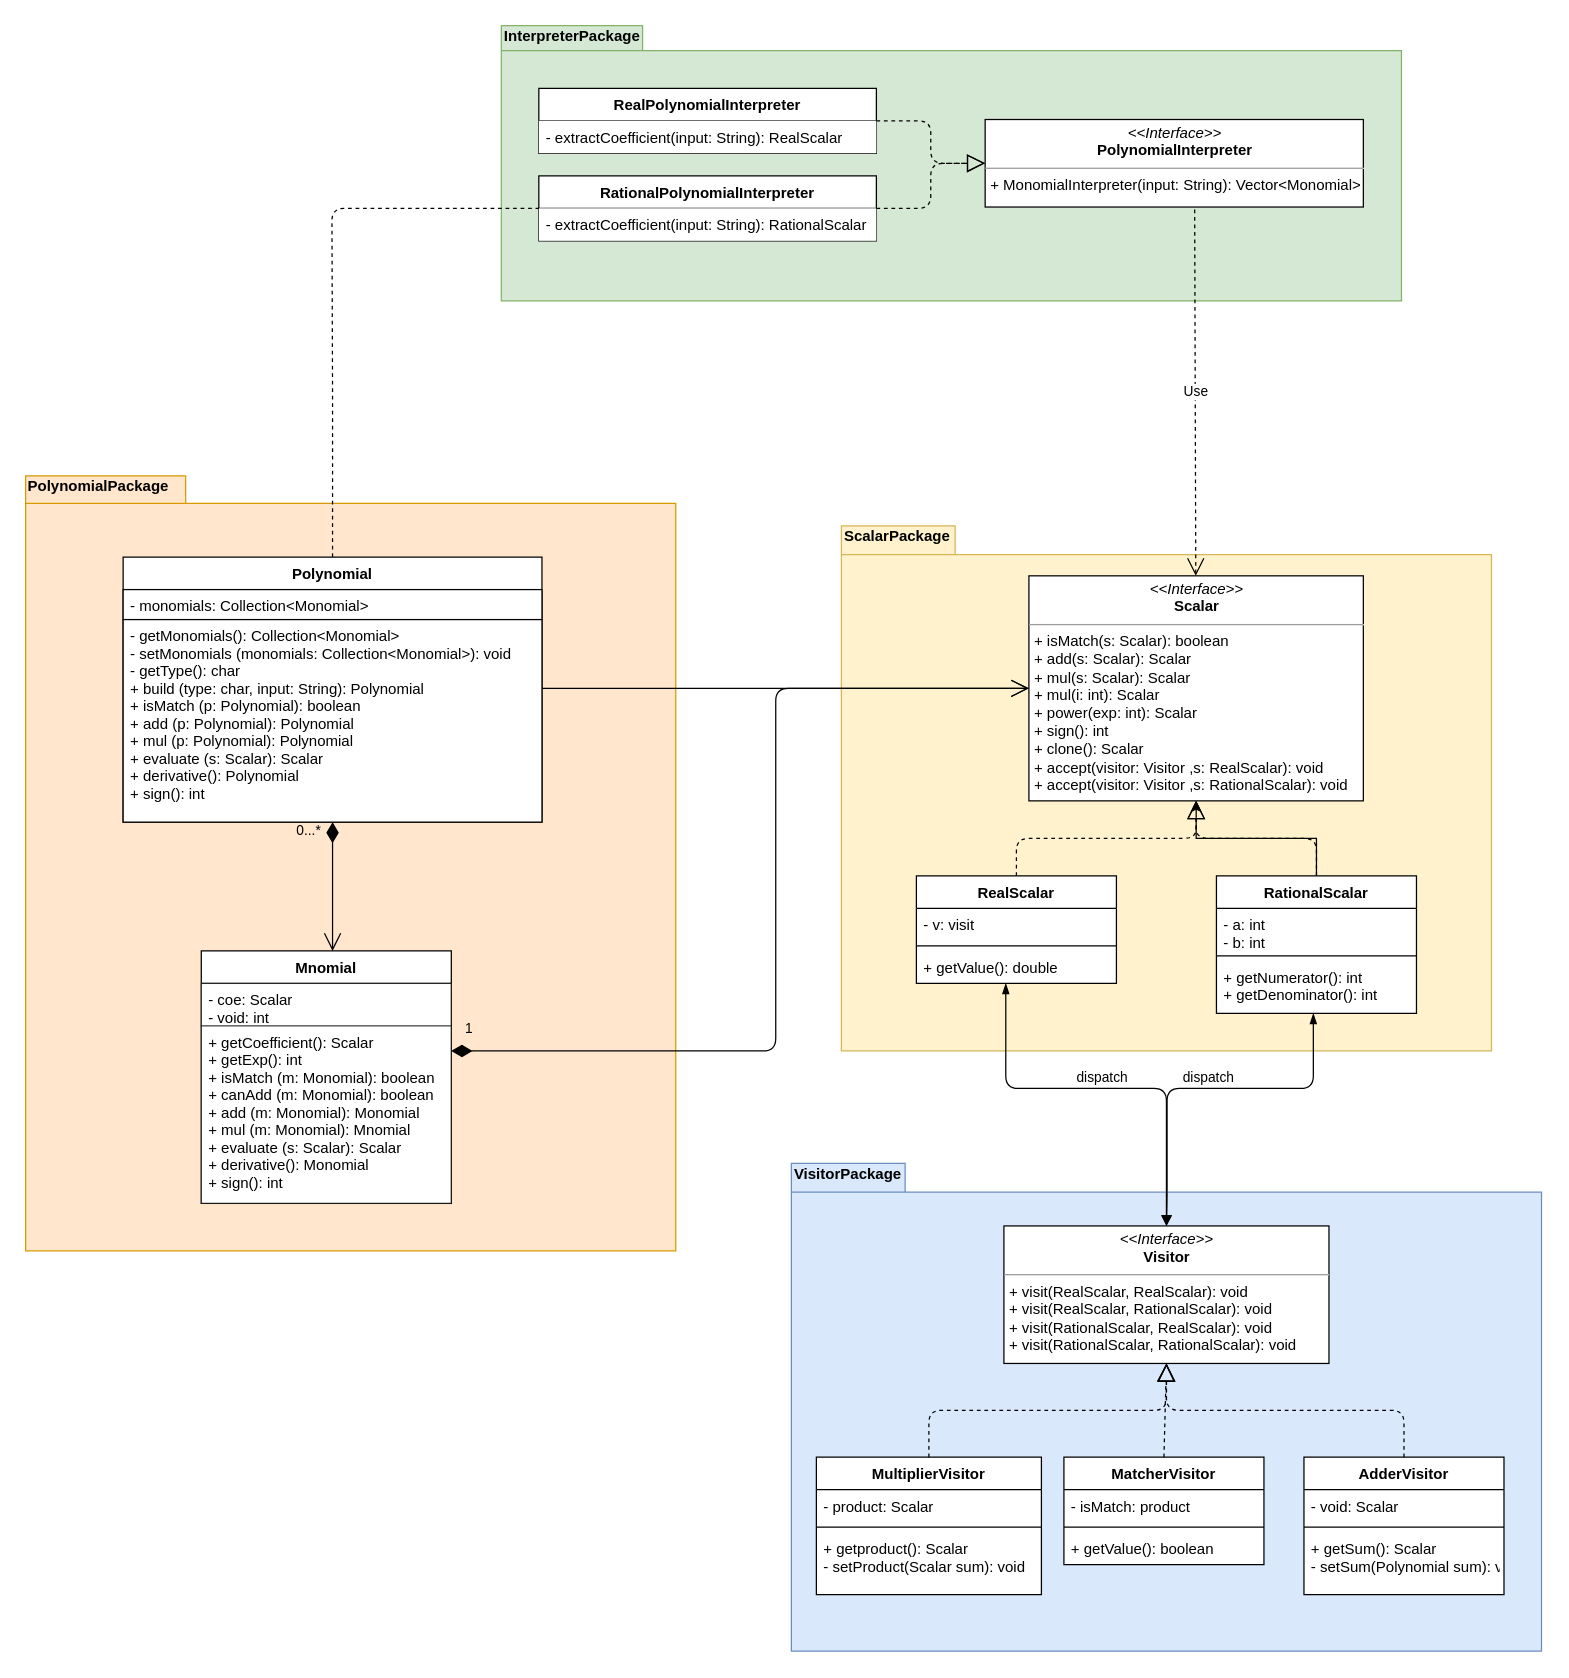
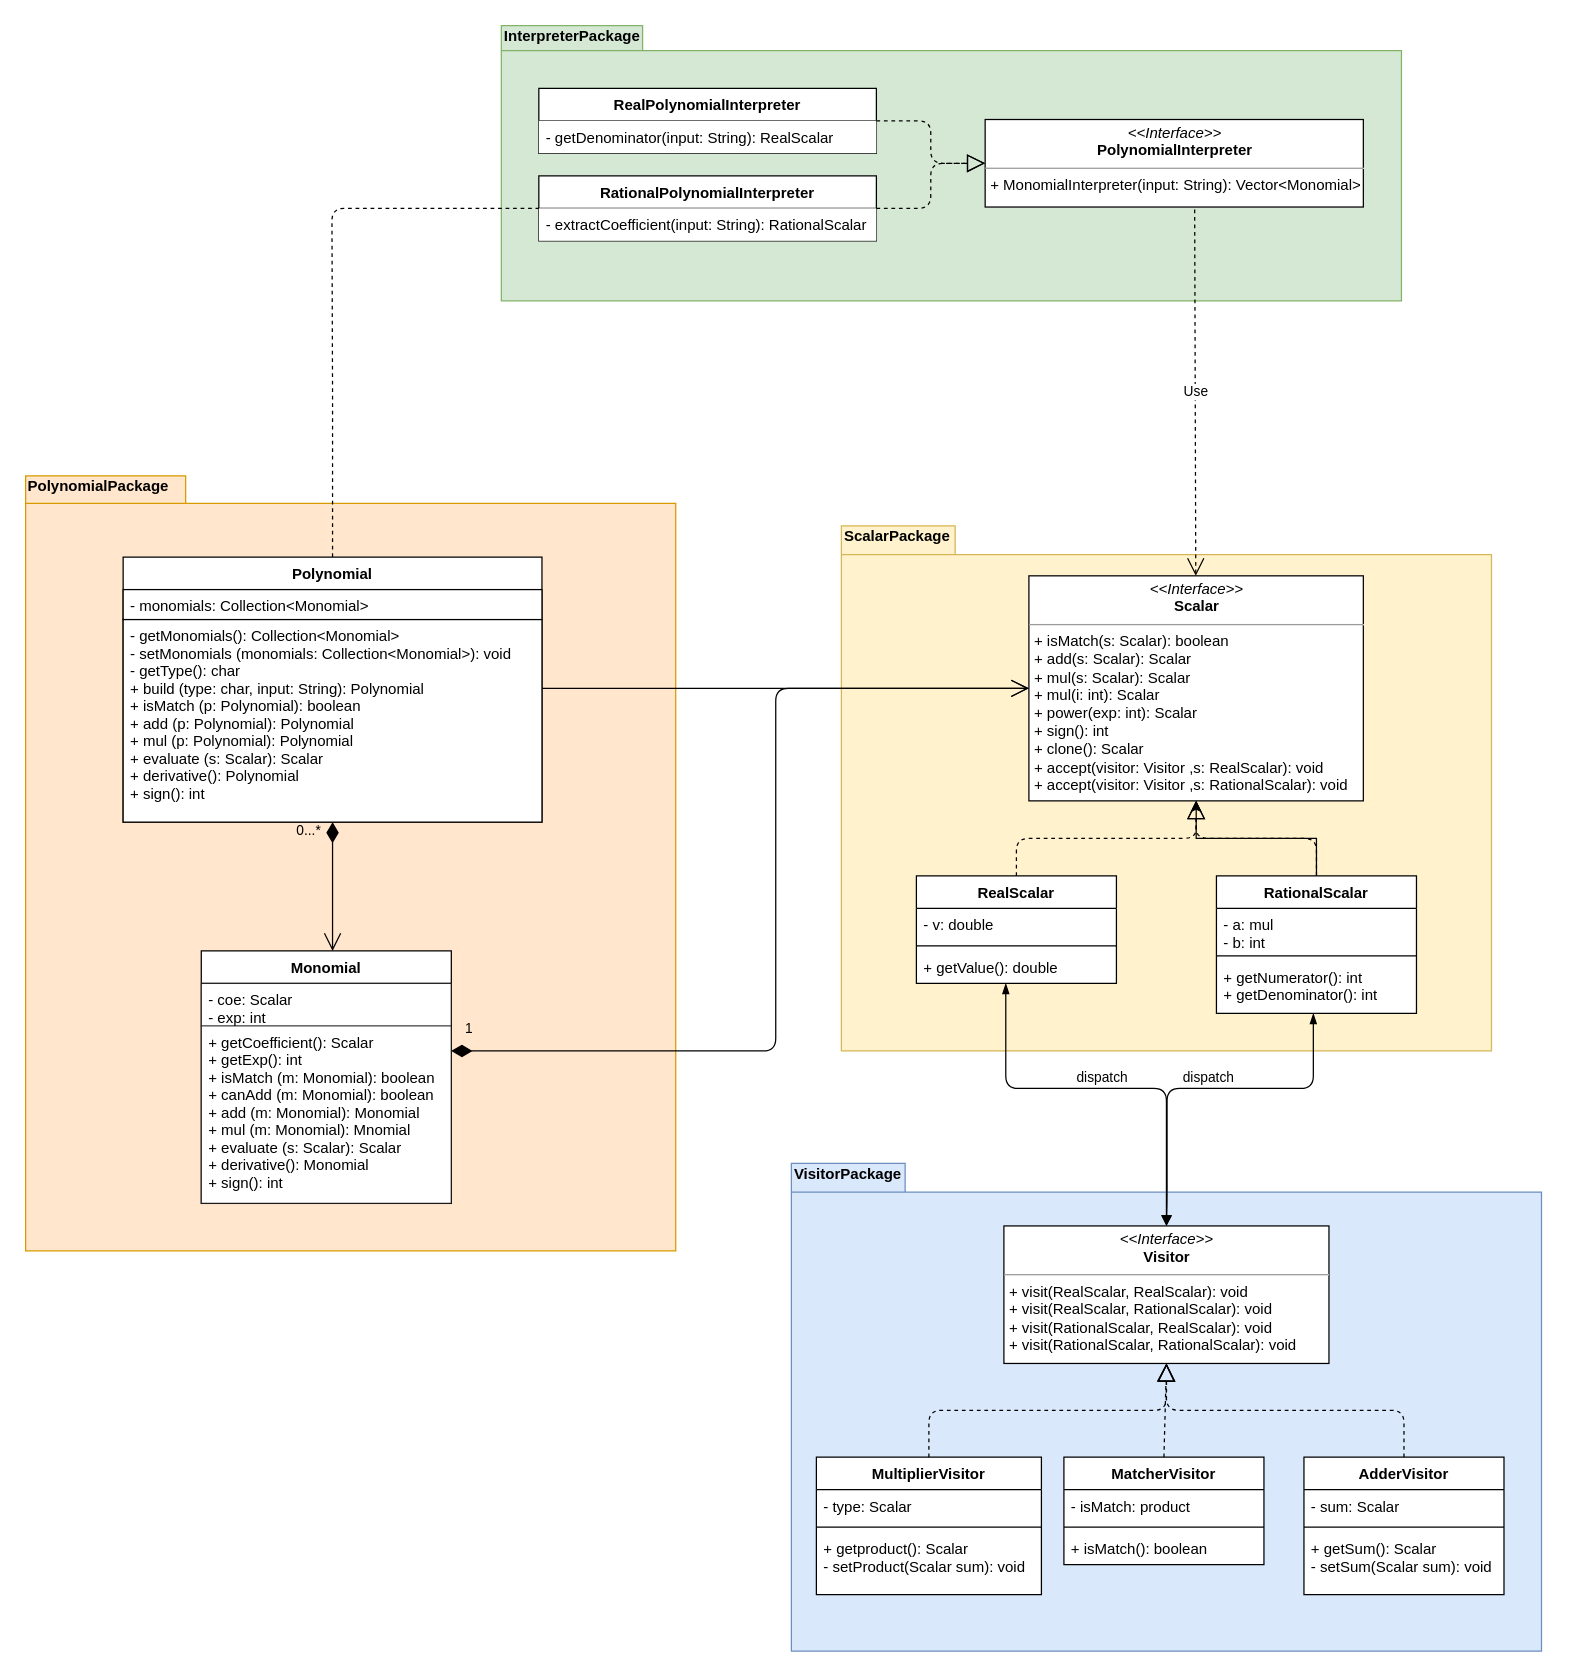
node "- extractCoefficient(input: String): RealScalar": label "- extractCoefficient(input: String): RealScalar" -> "- getDenominator(input: String): RealScalar"
node "- v: visit": label "- v: visit" -> "- v: double"
node "- a: int - b: int": label "- a: int - b: int" -> "- a: mul - b: int"
node "Mnomial": label "Mnomial" -> "Monomial"
node "- coe: Scalar - void: int": label "- coe: Scalar - void: int" -> "- coe: Scalar - exp: int"
node "- product: Scalar": label "- product: Scalar" -> "- type: Scalar"
node "- void: Scalar": label "- void: Scalar" -> "- sum: Scalar"
node "+ getValue(): boolean": label "+ getValue(): boolean" -> "+ isMatch(): boolean"
node "+ getSum(): Scalar - setSum(Polynomial sum): void": label "+ getSum(): Scalar - setSum(Polynomial sum): void" -> "+ getSum(): Scalar - setSum(Scalar sum): void"
